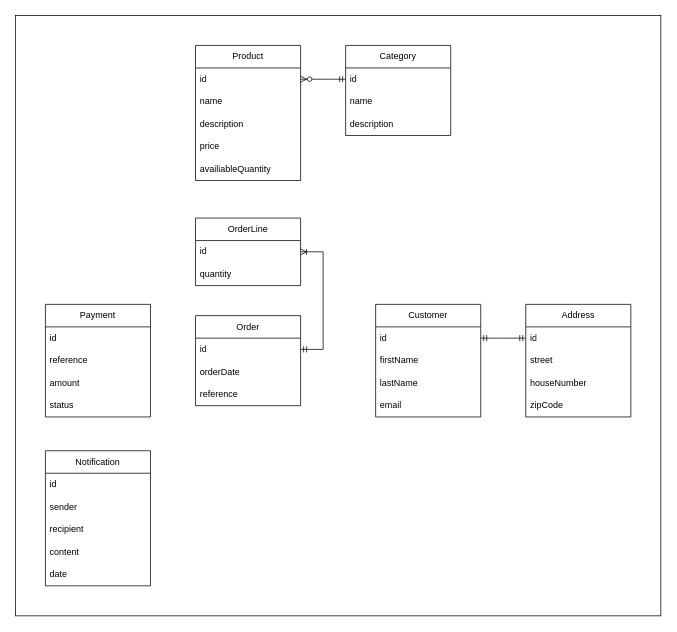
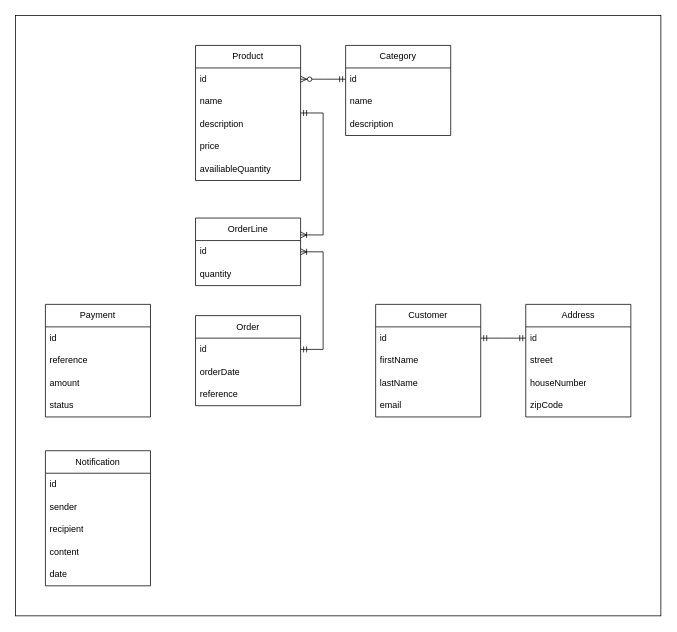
edge "Product" -- "OrderLine": added
